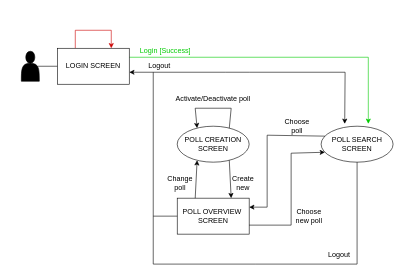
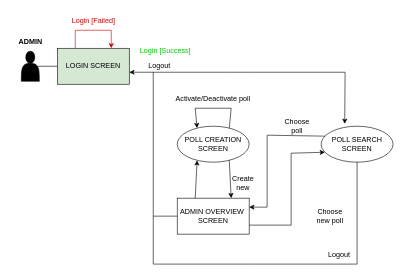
node "Login [Failed]": added
node "ADMIN": added
node "LOGIN SCREEN": fillcolor #ffffff -> #d5e8d4
edge "LOGIN SCREEN" -> "POLL SEARCH SCREEN": removed
node "Change poll": removed
node "POLL OVERVIEW SCREEN": label "POLL OVERVIEW SCREEN" -> "ADMIN OVERVIEW SCREEN"
node "Choose new poll": moved (309, 216) -> (330, 216)
